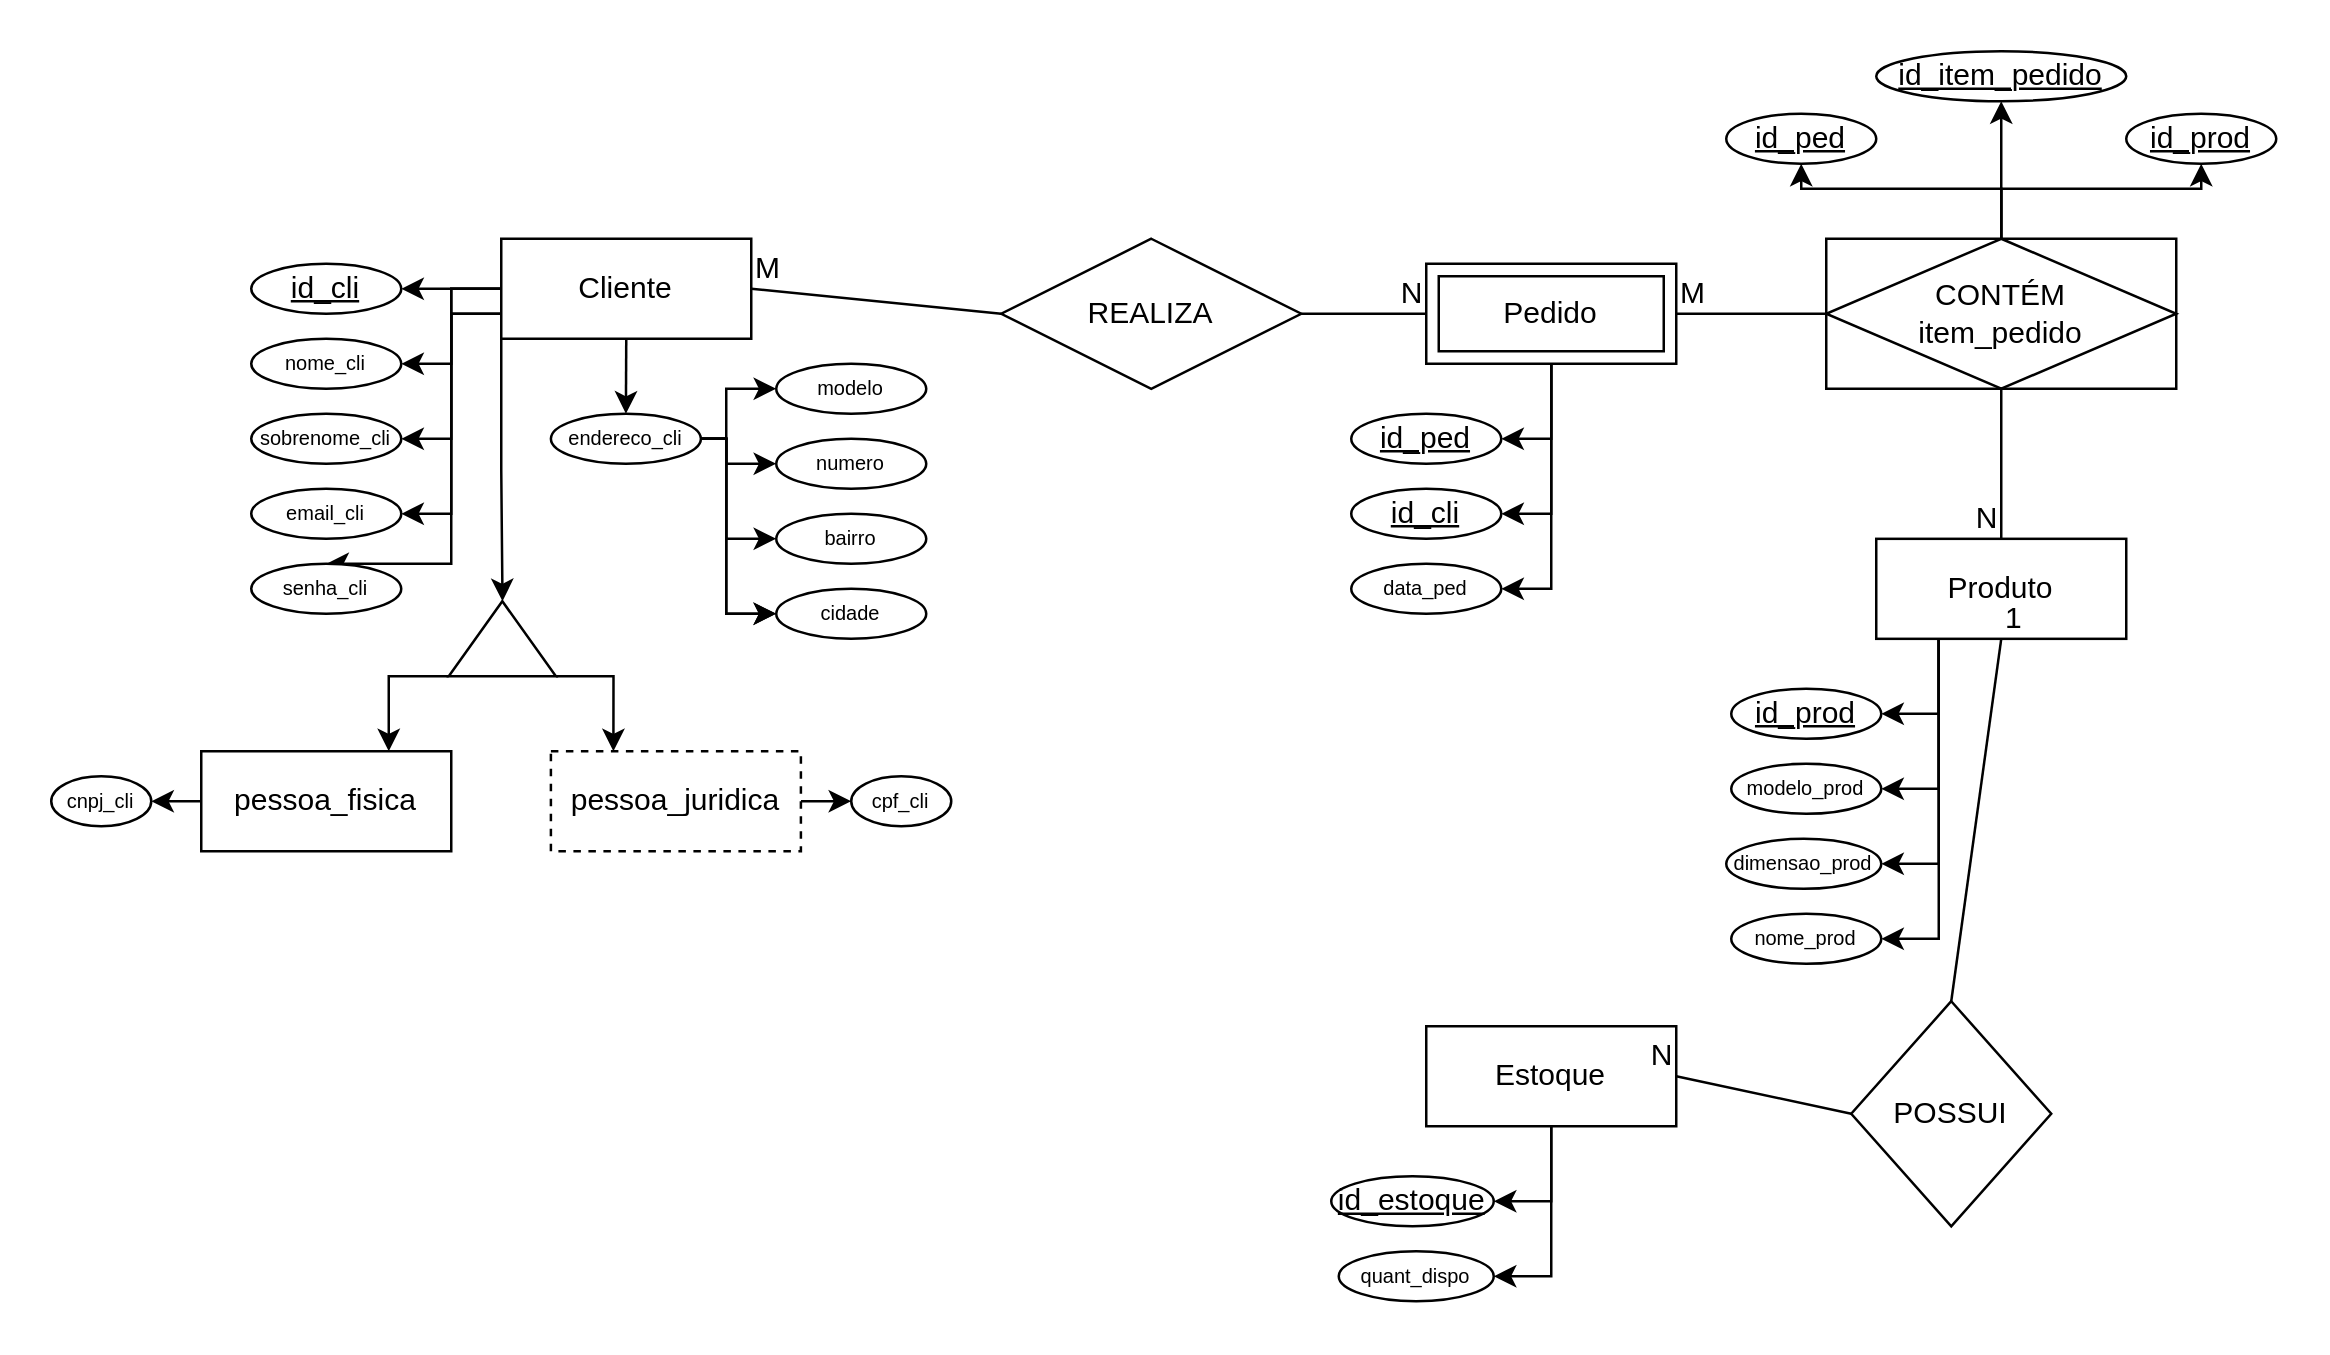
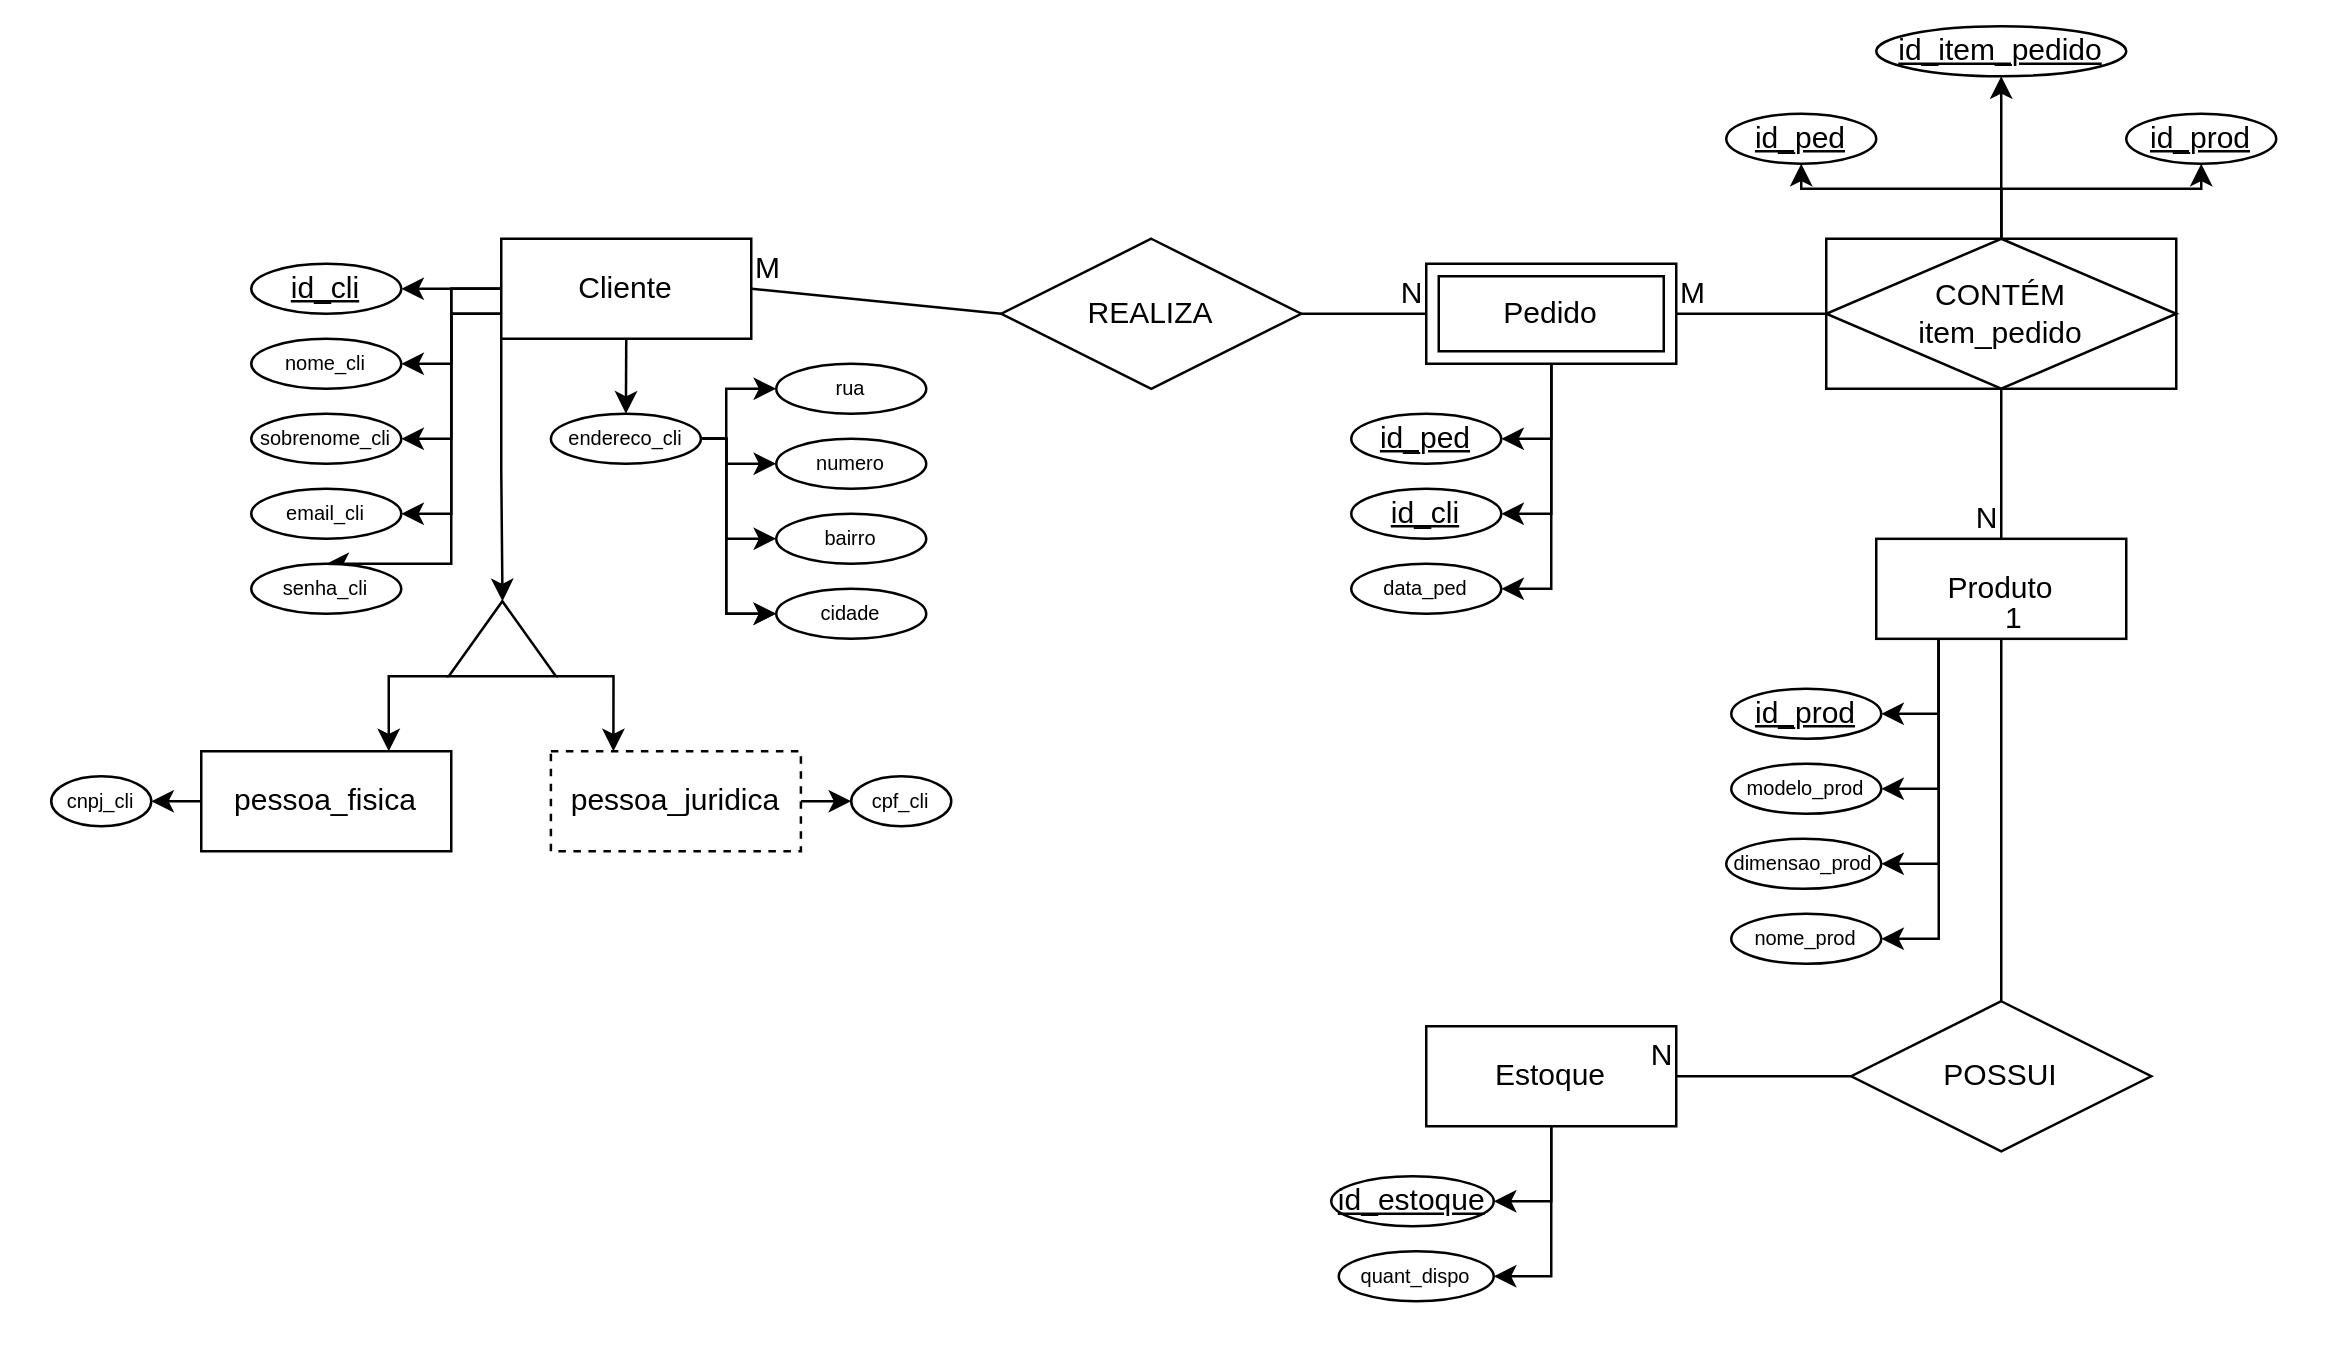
node "id_item_pedido": moved (2001, 76) -> (2001, 51)
node "modelo": label "modelo" -> "rua"
node "POSSUI": size 200x225 -> 300x150
